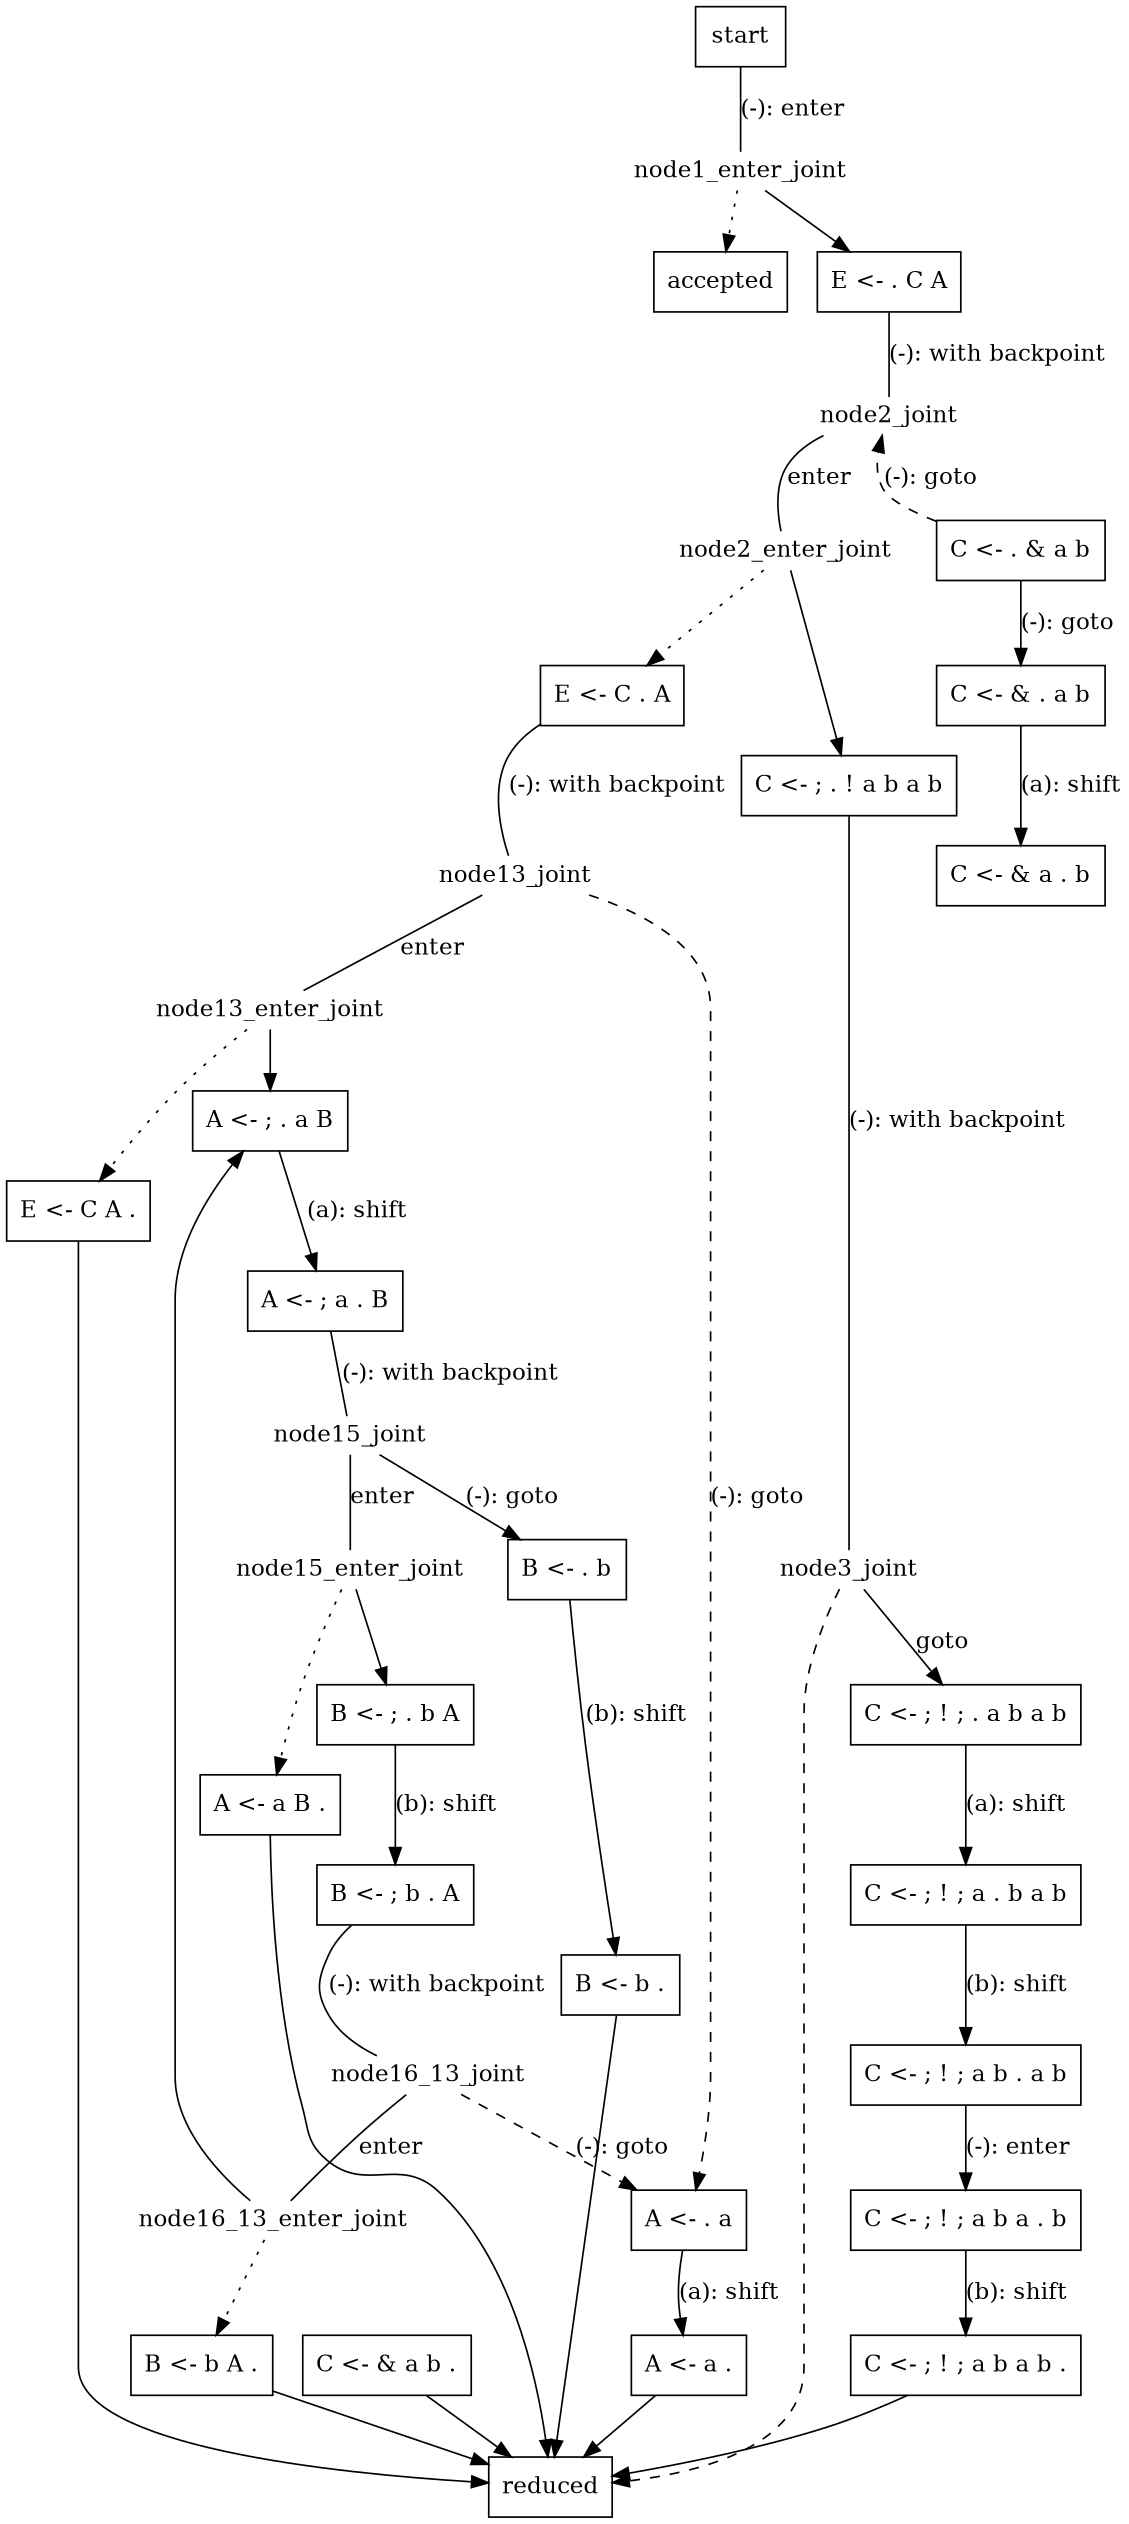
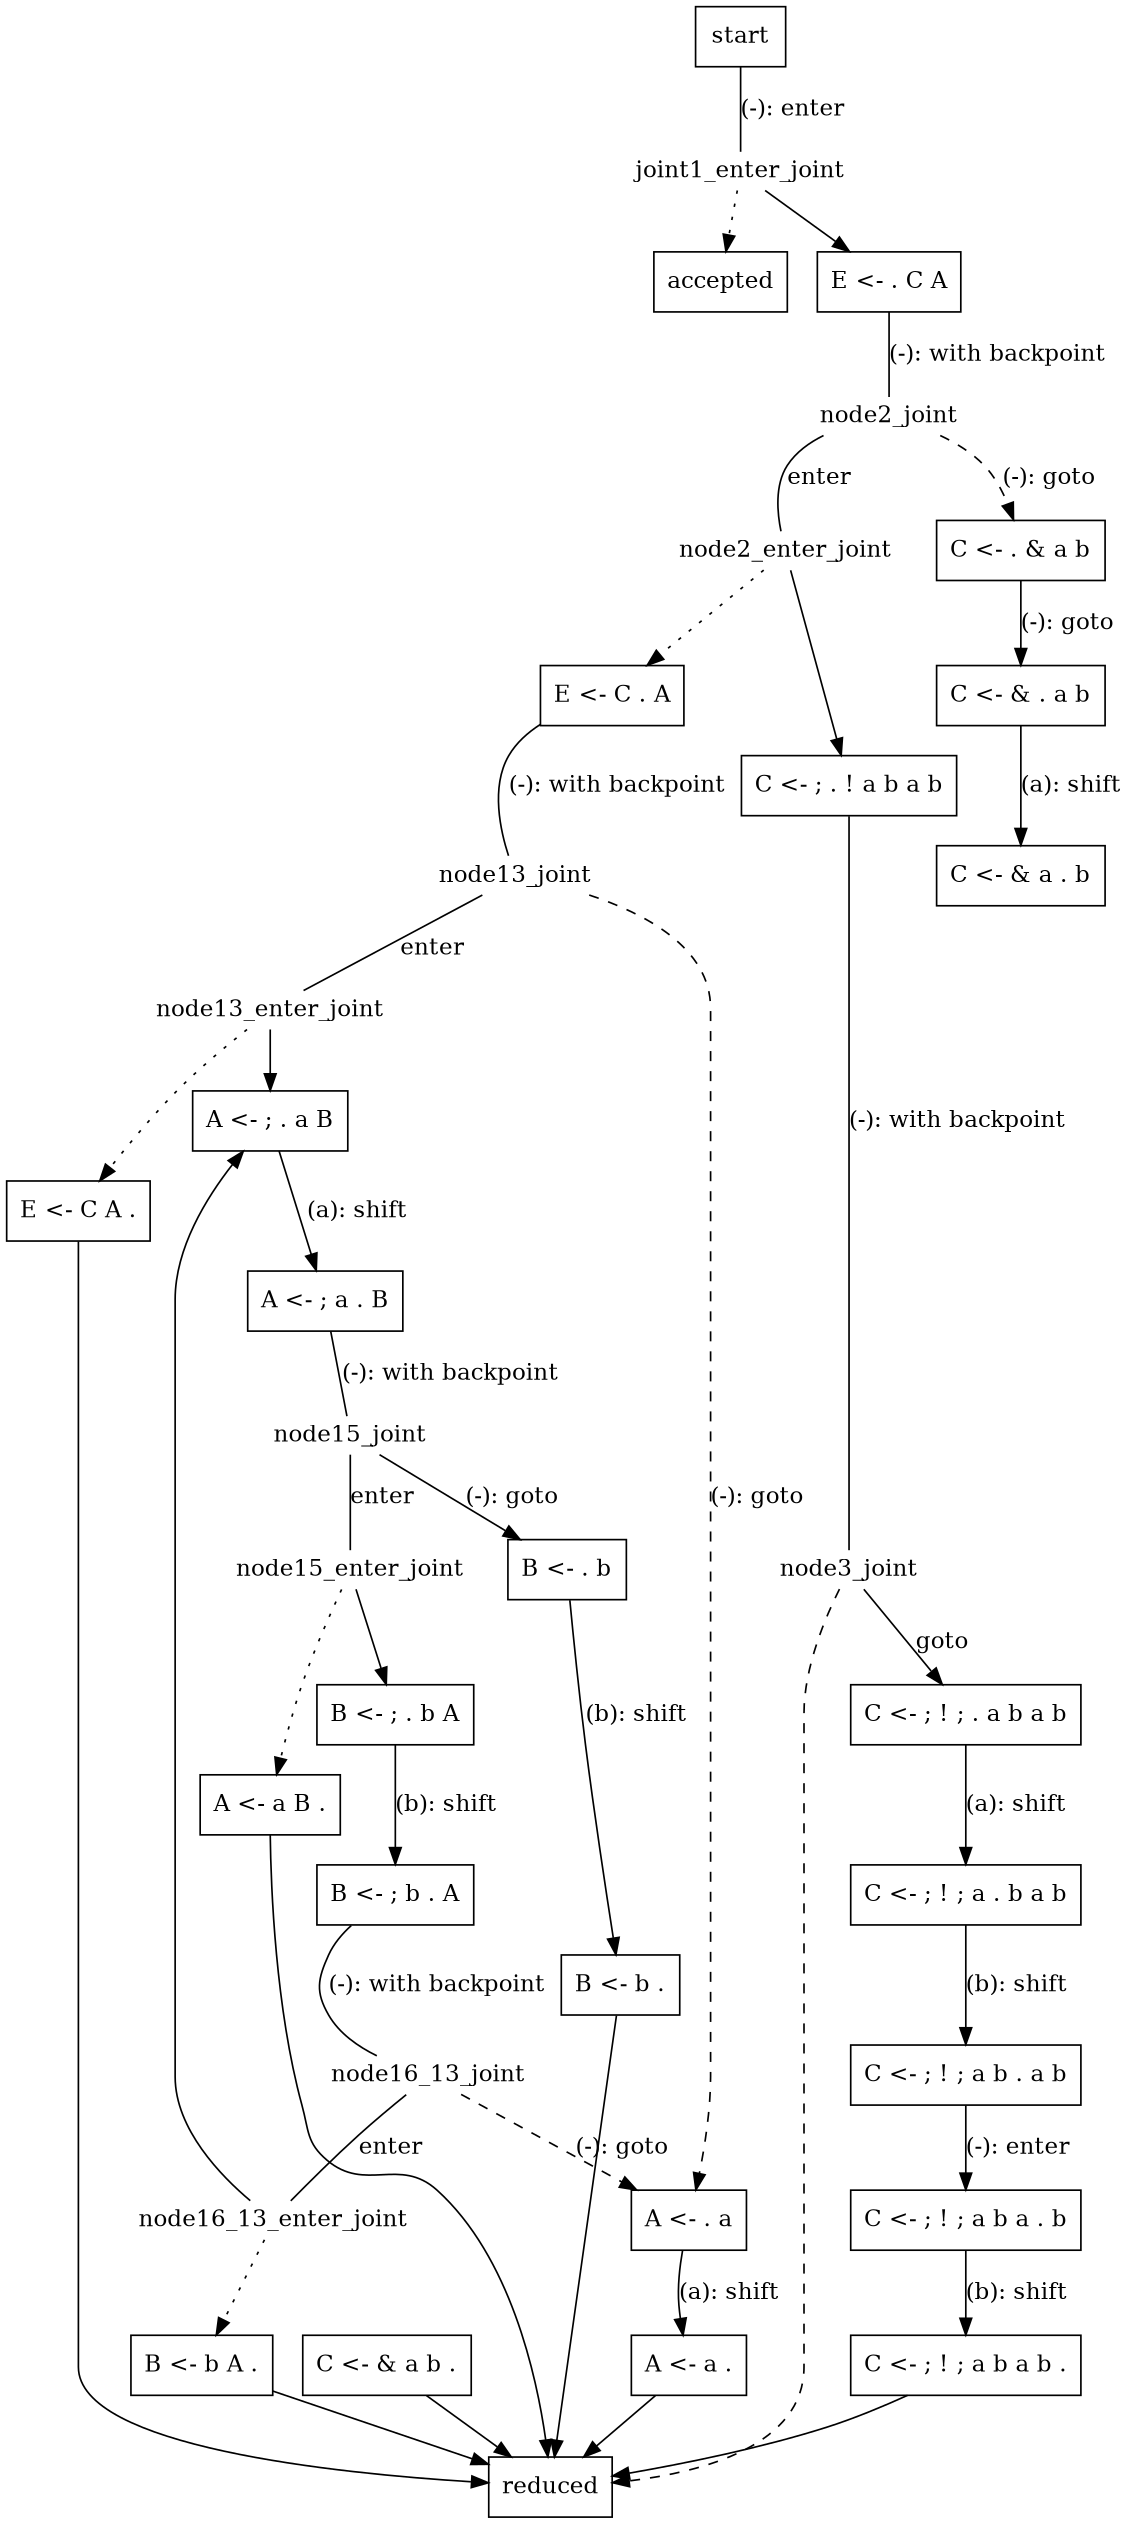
node "node1_enter_joint": label "node1_enter_joint" -> "joint1_enter_joint"
edge "C <- . & a b" -> "node2_joint": reversed
